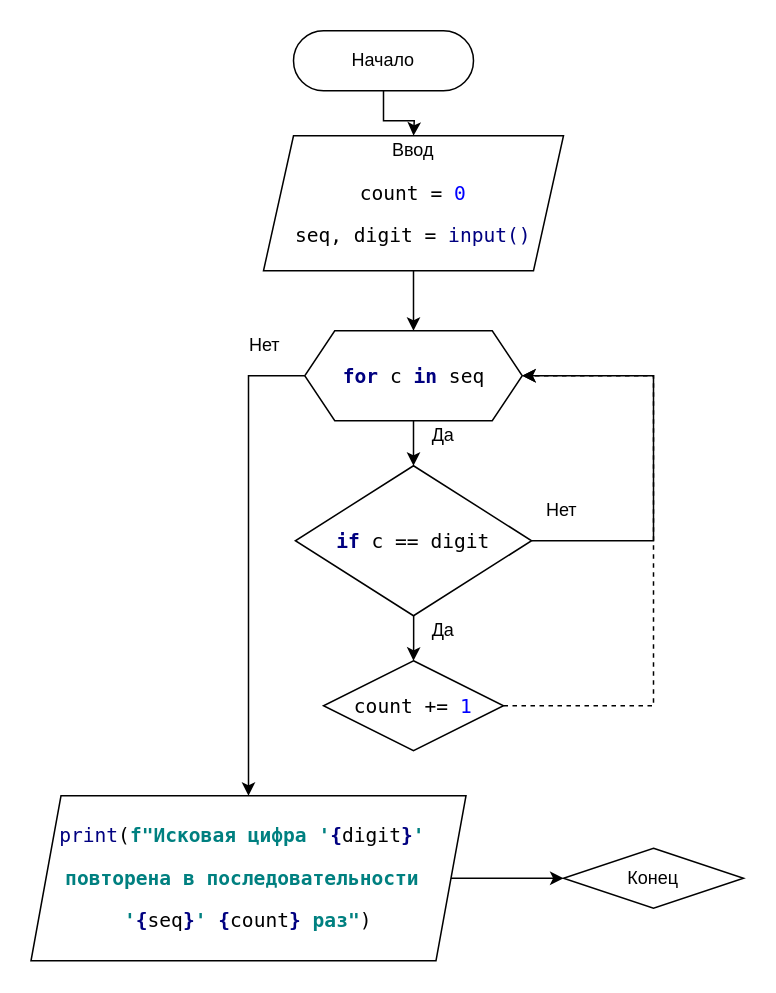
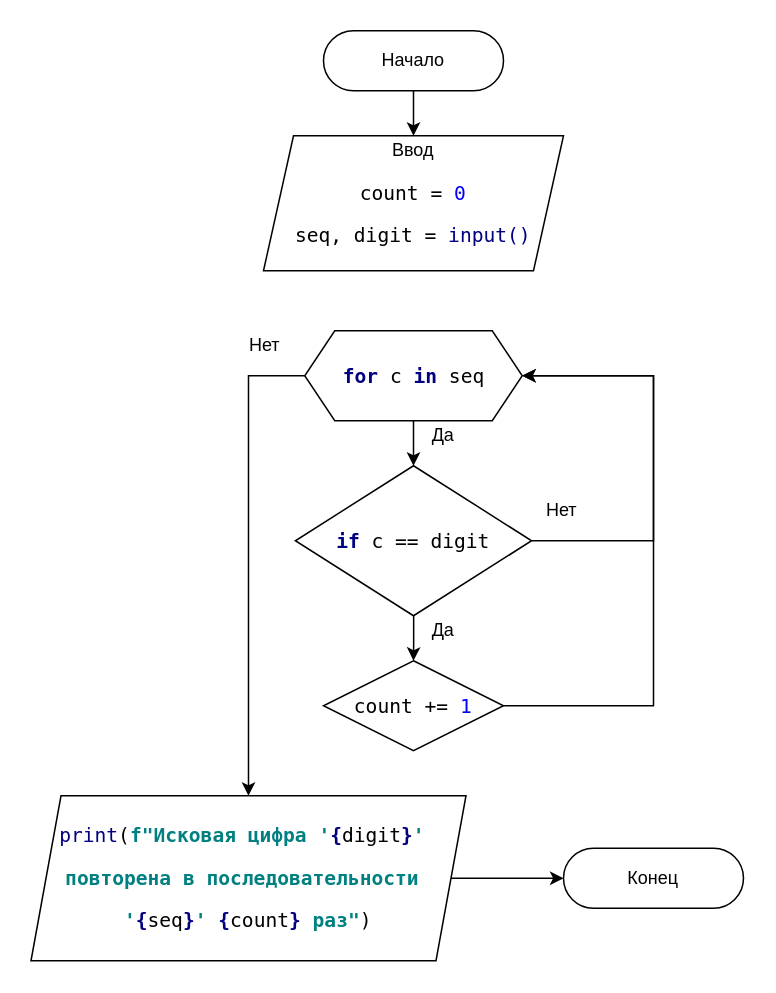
node "Начало": moved (383, 61) -> (413, 61)
edge "Ввод count = 0seq, digit = input()" -> "for c in seq": removed
edge "count += 1" -> "for c in seq": style dashed -> solid
node "Конец": shape diamond -> rounded rectangle
